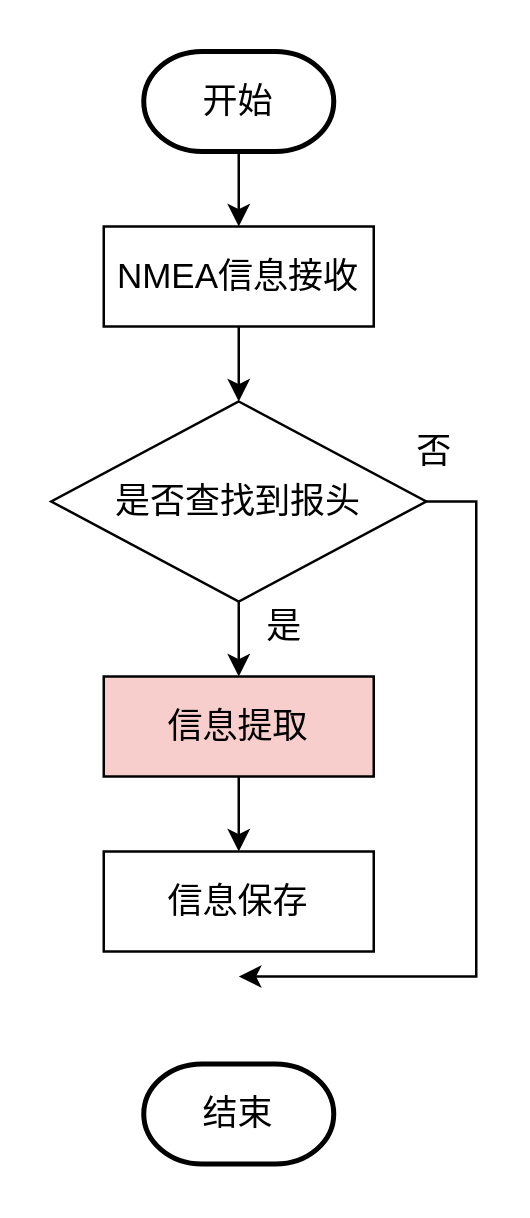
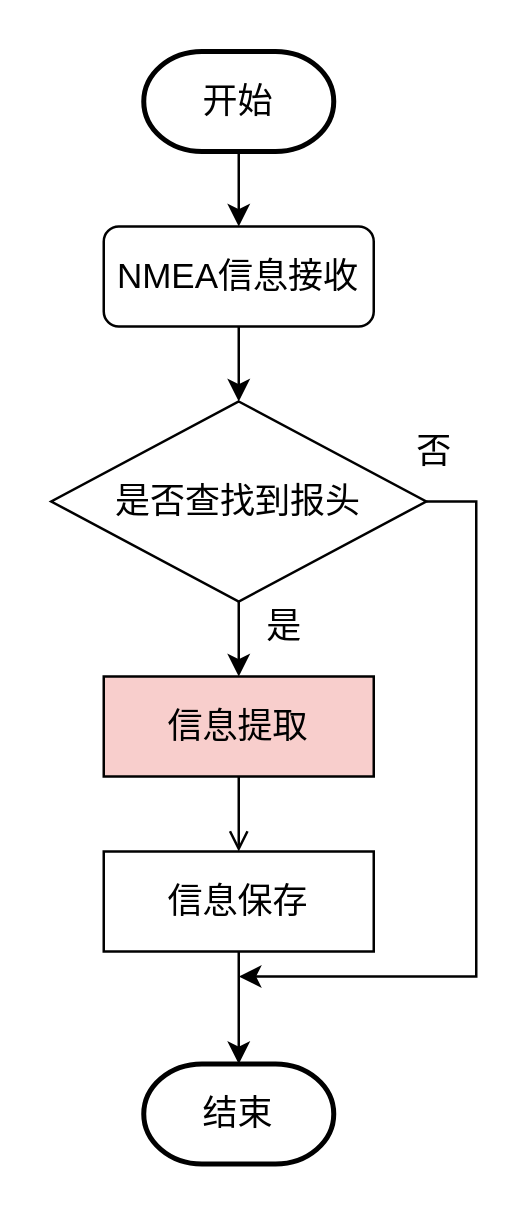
node "NMEA信息接收": shape rectangle -> rounded rectangle
edge "信息提取" -> "信息保存": arrowhead classic -> open
edge "信息保存" -> "结束": added
